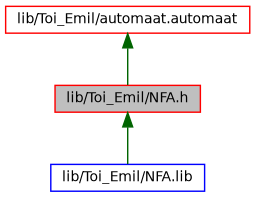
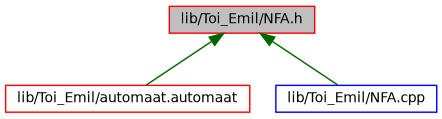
edge "lib/Toi_Emil/NFA.h" -> "lib/Toi_Emil/automaat.automaat": reversed
node "lib/Toi_Emil/NFA.lib": label "lib/Toi_Emil/NFA.lib" -> "lib/Toi_Emil/NFA.cpp"
